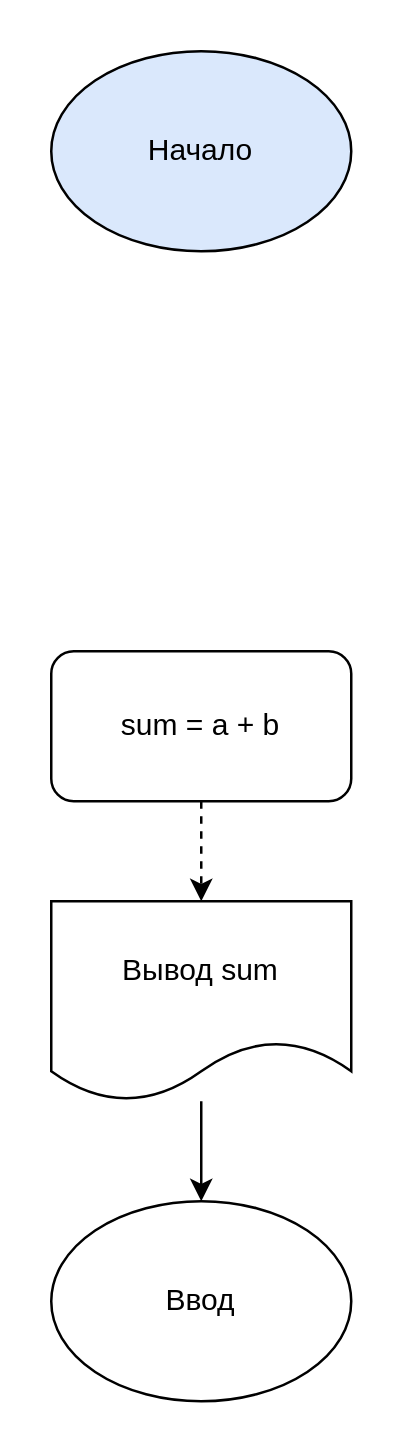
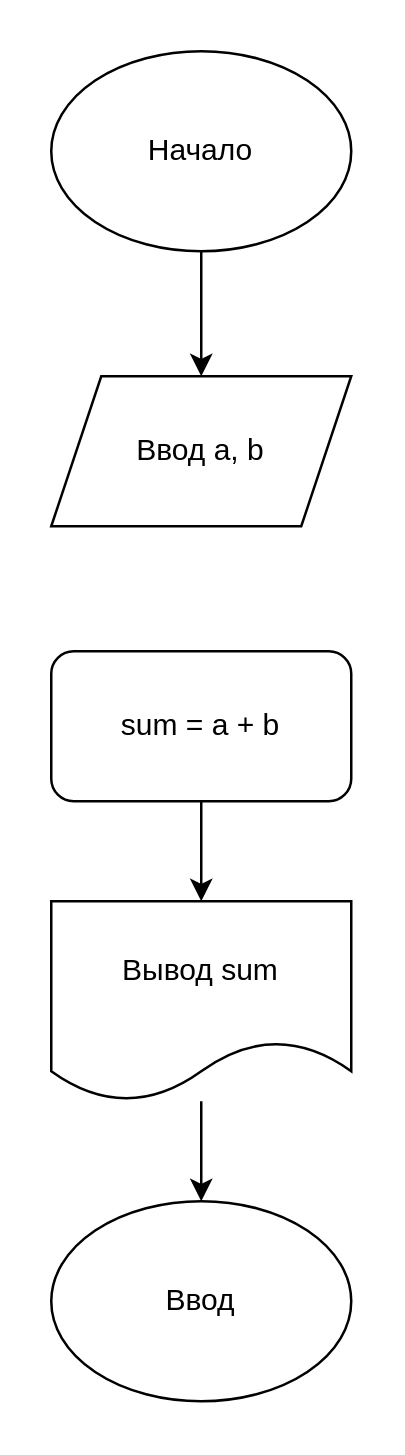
node "Начало": fillcolor #dae8fc -> #ffffff
edge "Начало" -> "Ввод a, b": added
node "Ввод a, b": added
edge "sum = a + b" -> "Вывод sum": style dashed -> solid
